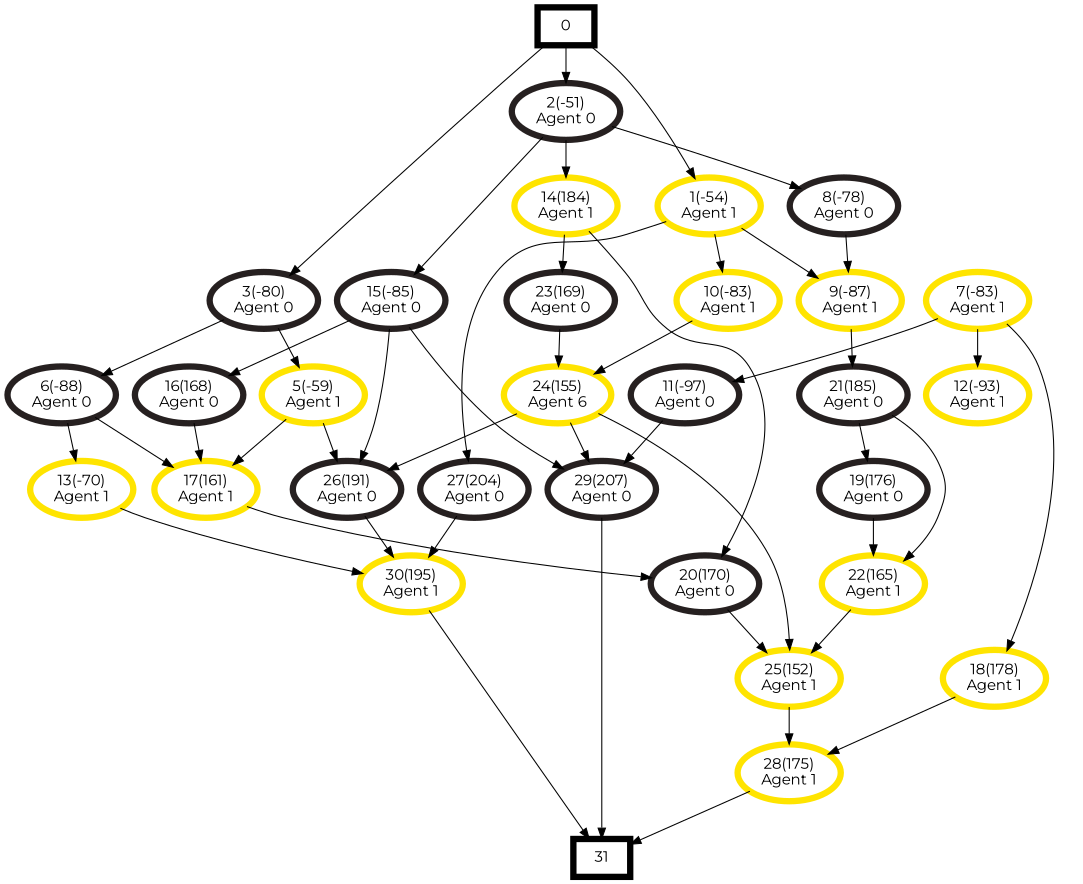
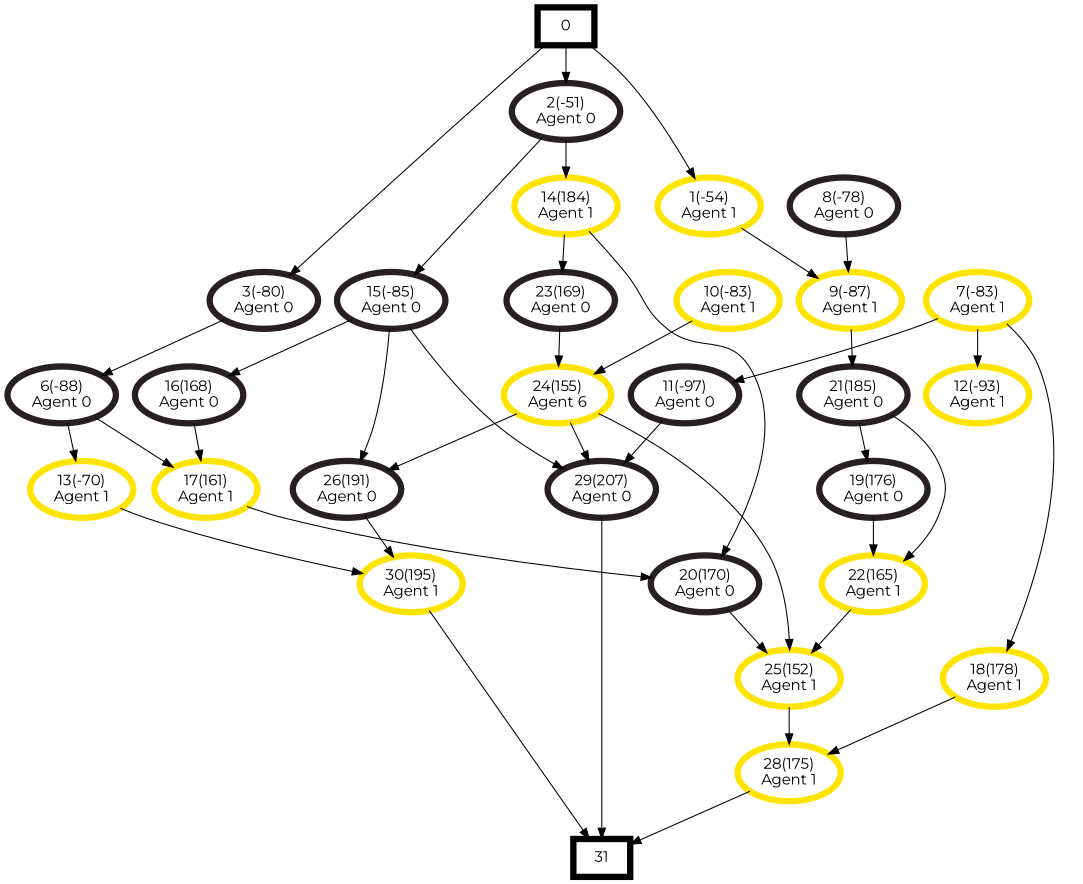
edge "2(-51) Agent 0" -> "8(-78) Agent 0": removed
edge "1(-54) Agent 1" -> "10(-83) Agent 1": removed
node "5(-59) Agent 1": removed
node "27(204) Agent 0": removed
